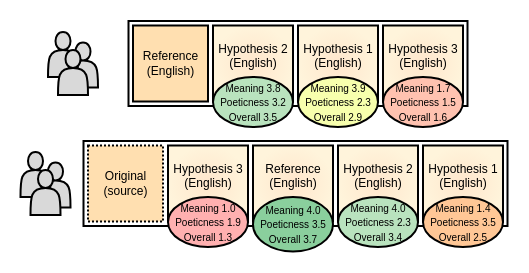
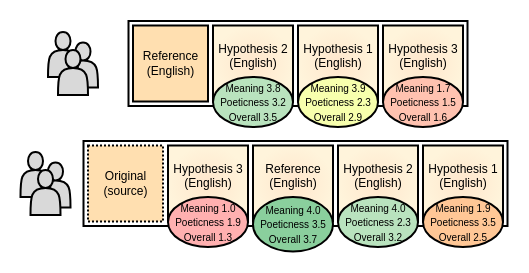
node "Meaning 4.0 Poeticness 2.3 Overall 3.4": label "Meaning 4.0 Poeticness 2.3 Overall 3.4" -> "Meaning 4.0 Poeticness 2.3 Overall 3.2"
node "Meaning 1.4 Poeticness 3.5 Overall 2.5": label "Meaning 1.4 Poeticness 3.5 Overall 2.5" -> "Meaning 1.9 Poeticness 3.5 Overall 2.5"
